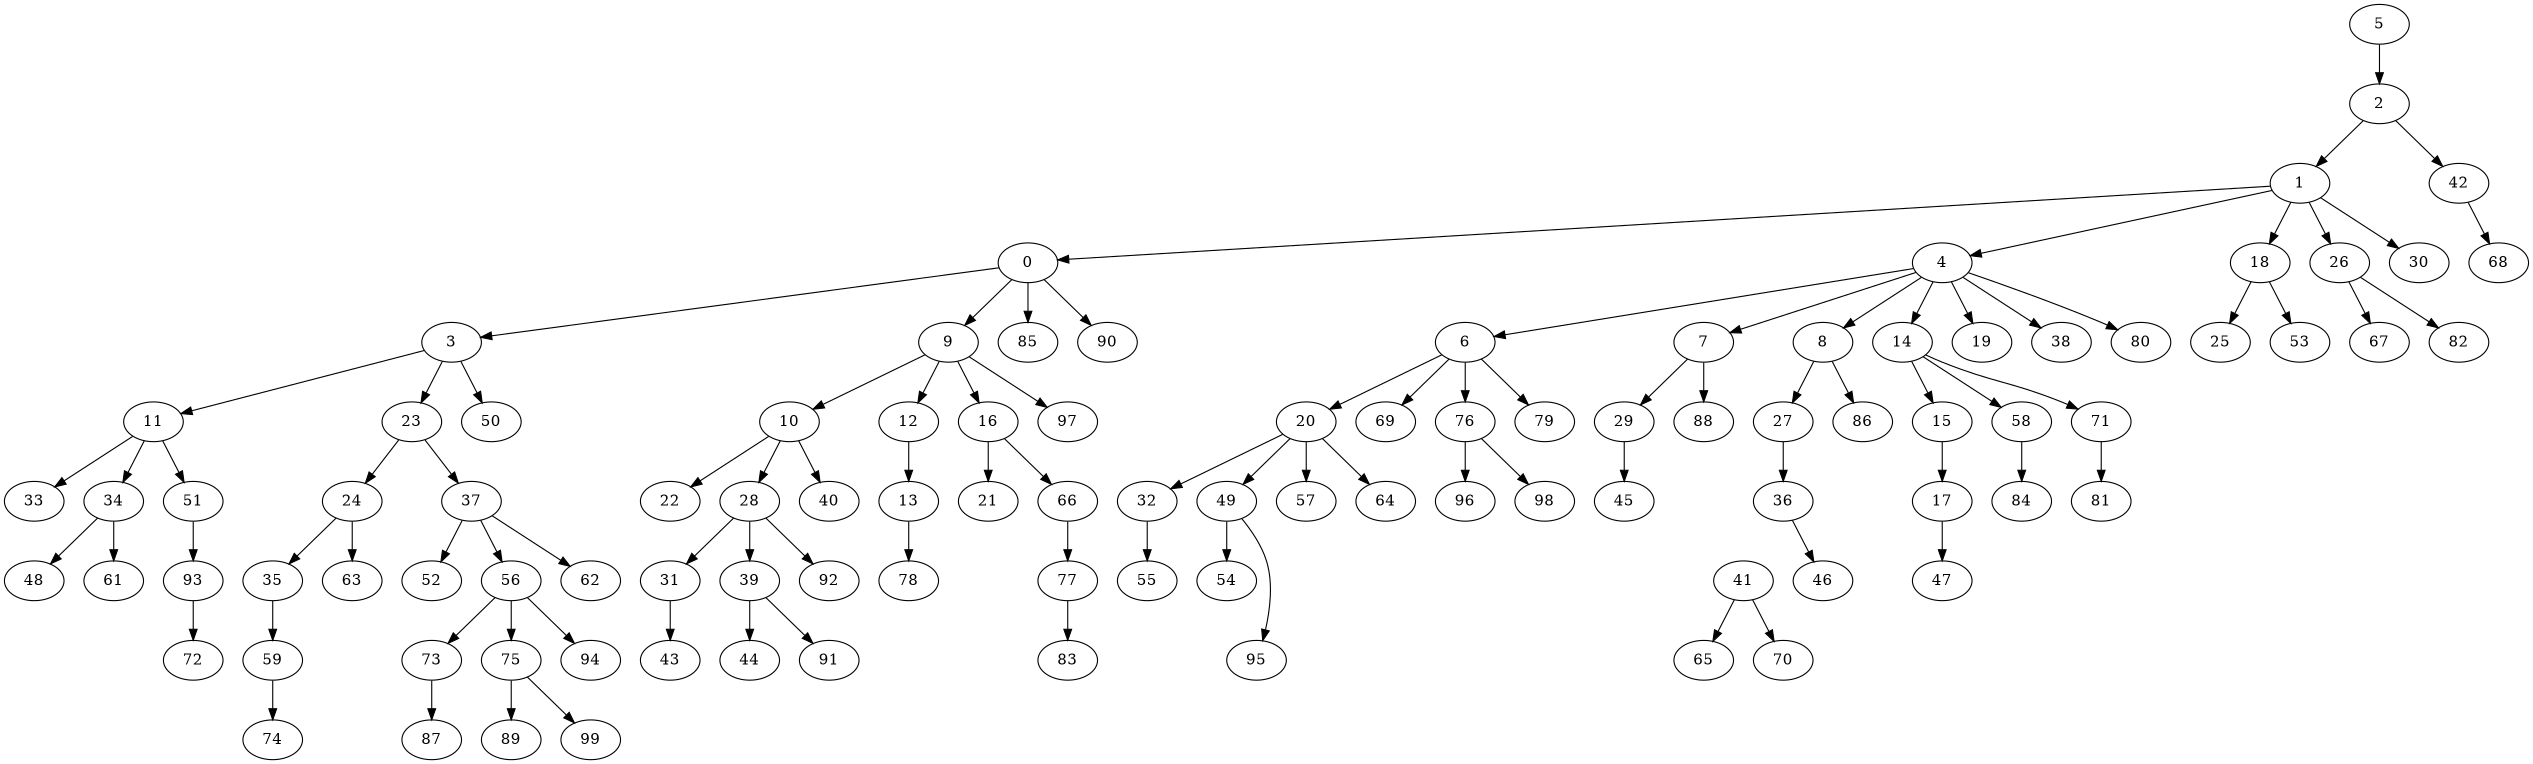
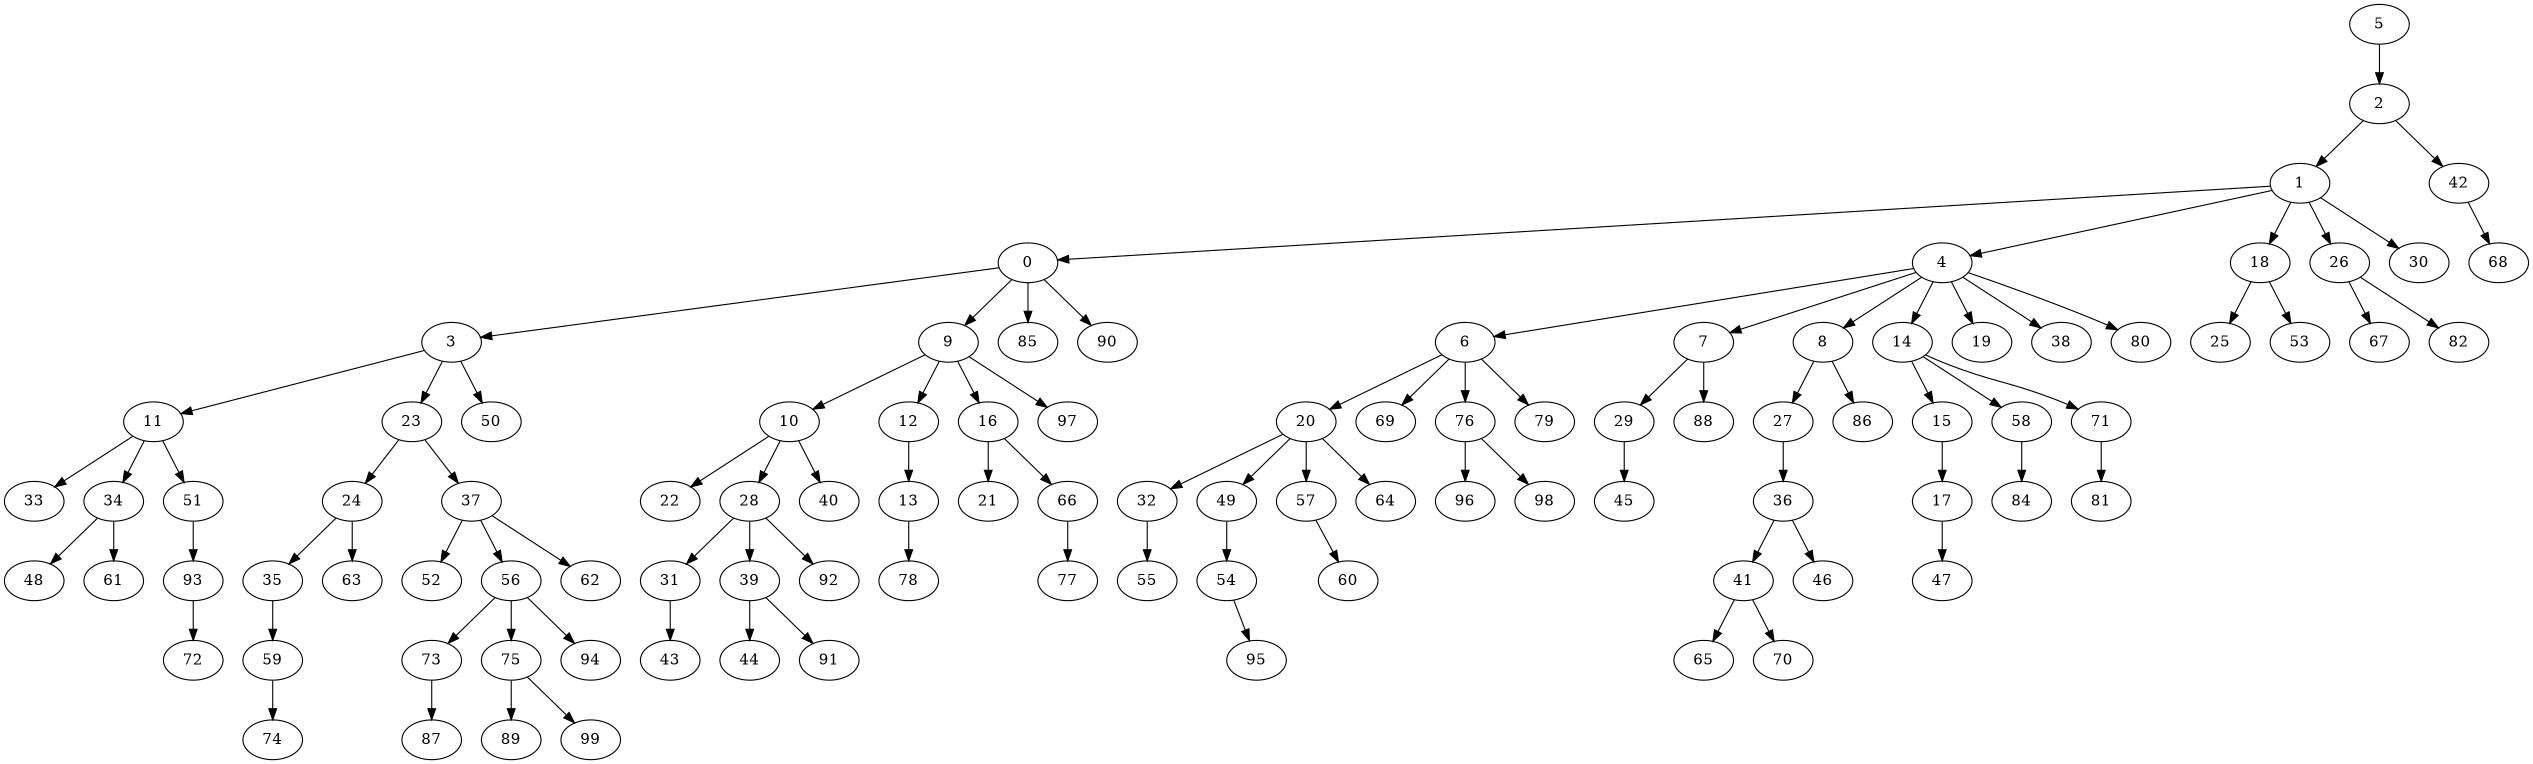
edge "36" -> "41": added
edge "49" -> "95": now "54" -> "95"
node "60": added
node "83": removed
